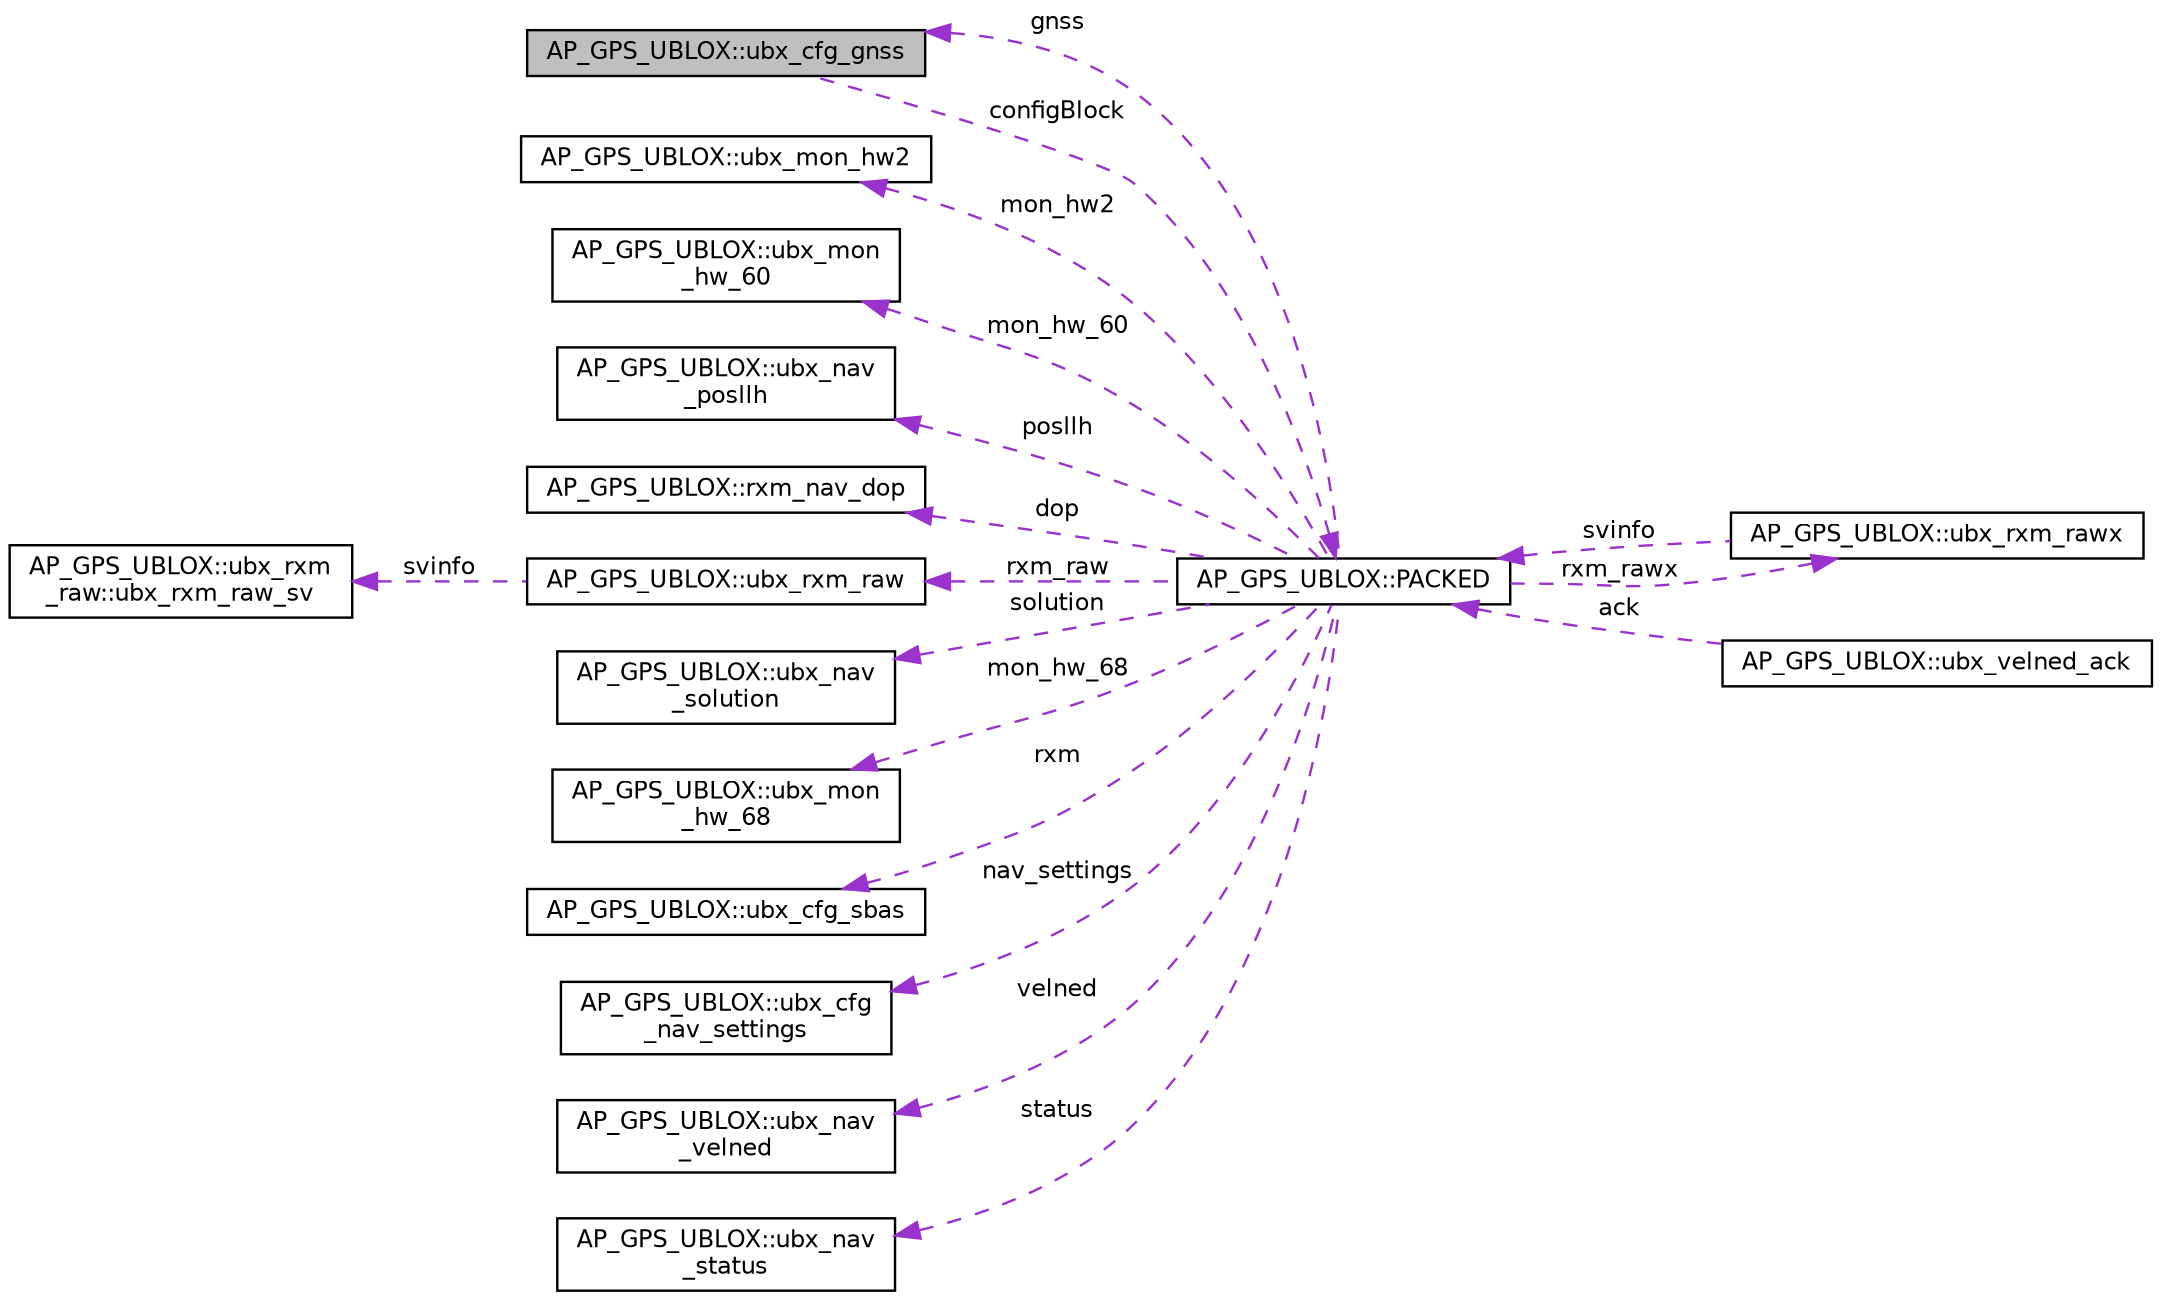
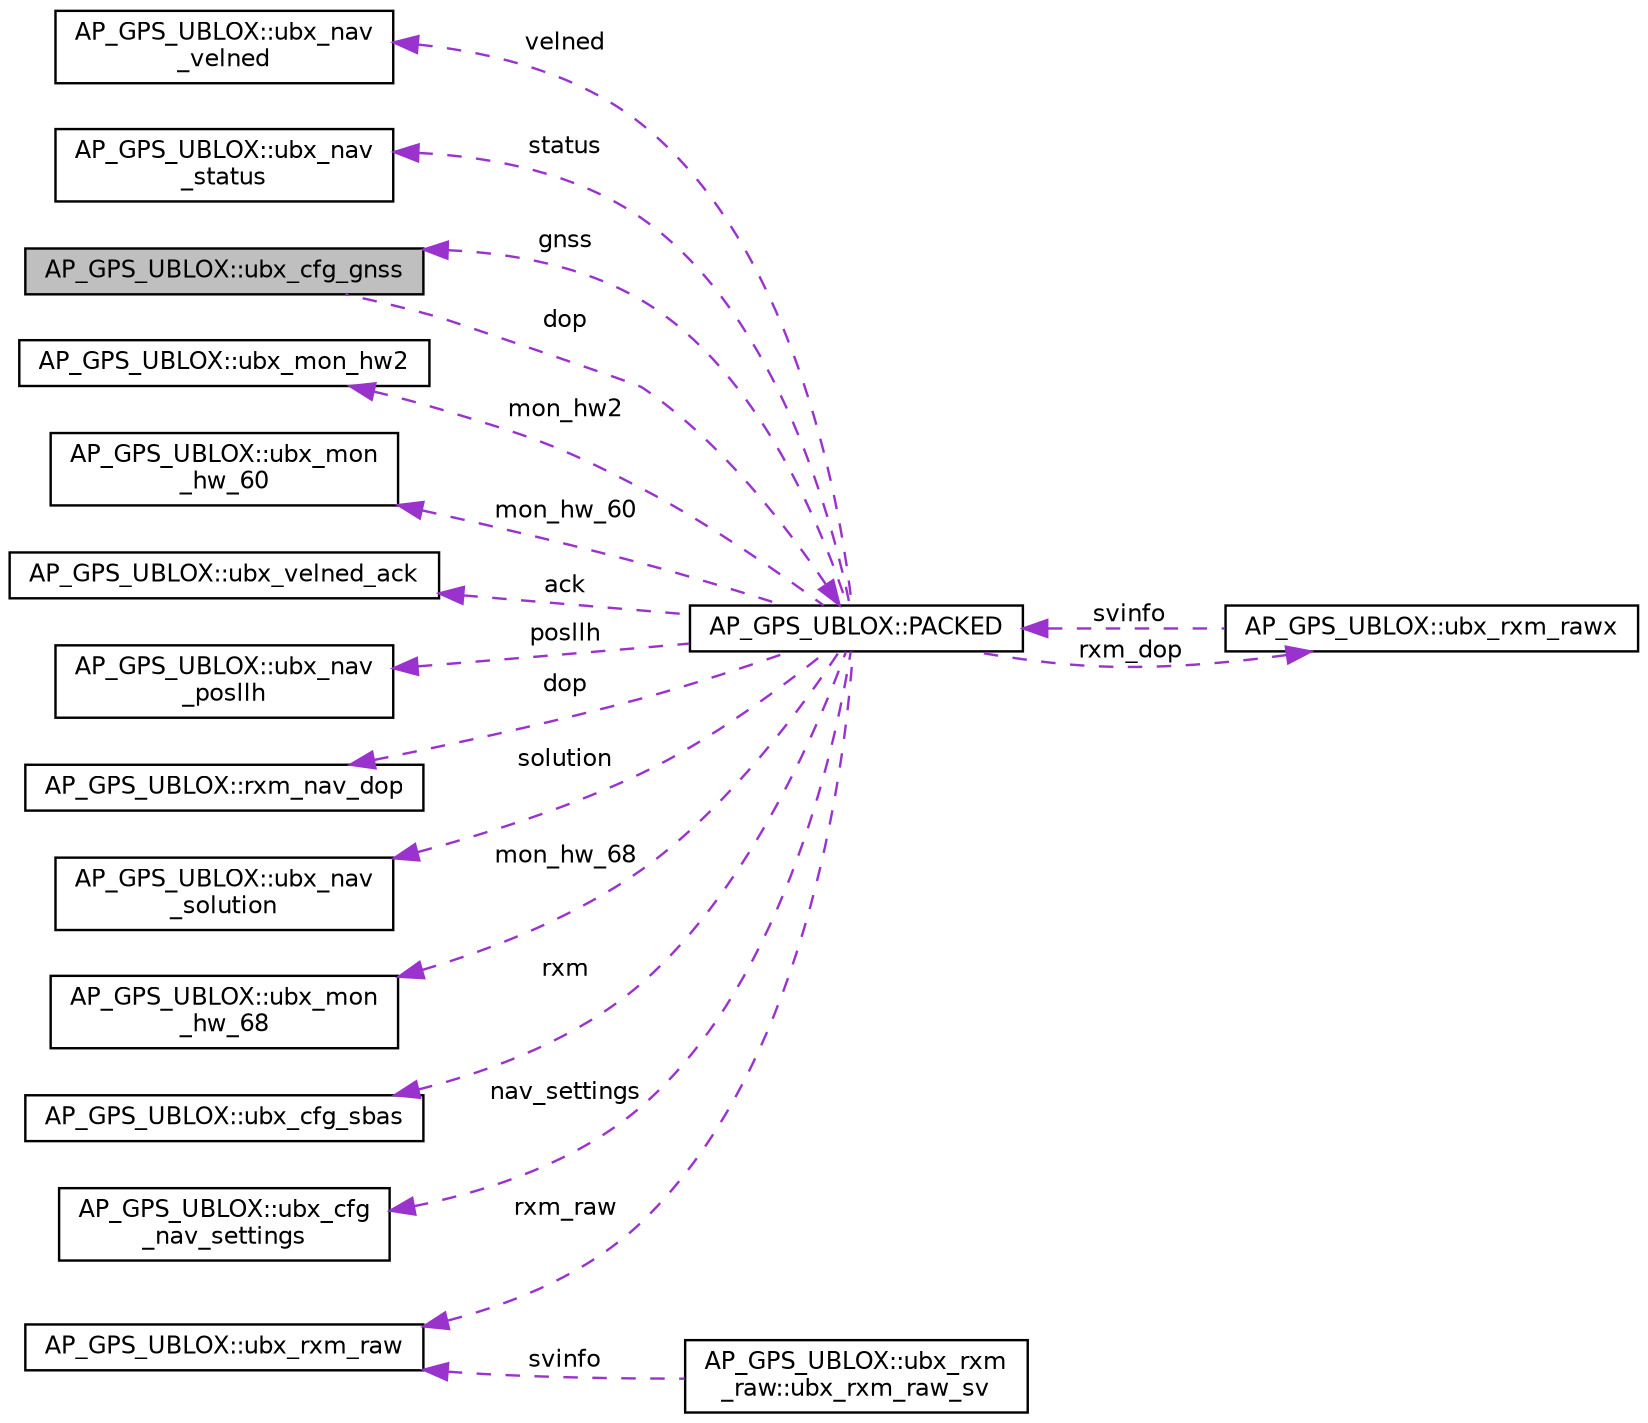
edge "AP_GPS_UBLOX::ubx_cfg_gnss" -> "AP_GPS_UBLOX::PACKED": label " configBlock" -> " dop"
edge "AP_GPS_UBLOX::PACKED" -> "AP_GPS_UBLOX::ubx_rxm_rawx": label " rxm_rawx" -> " rxm_dop"
edge "AP_GPS_UBLOX::ubx_rxm_raw" -> "AP_GPS_UBLOX::ubx_rxm _raw::ubx_rxm_raw_sv": reversed
edge "AP_GPS_UBLOX::ubx_velned_ack" -> "AP_GPS_UBLOX::PACKED": reversed
